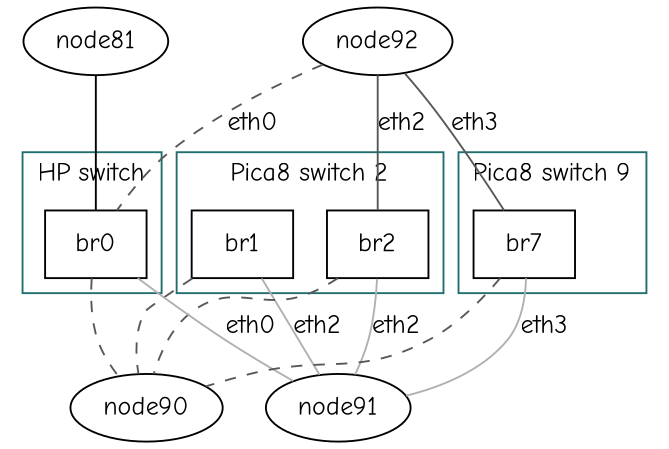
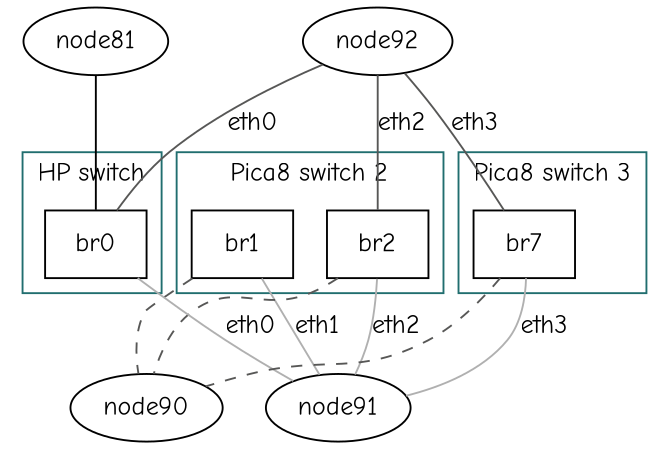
edge "node92" -- "br0": style dashed -> solid
cluster "Pica8 switch 9": label "Pica8 switch 9" -> "Pica8 switch 3"
edge "br1" -- "node91": label "eth2" -> "eth1"
edge "br0" -- "node90": removed
